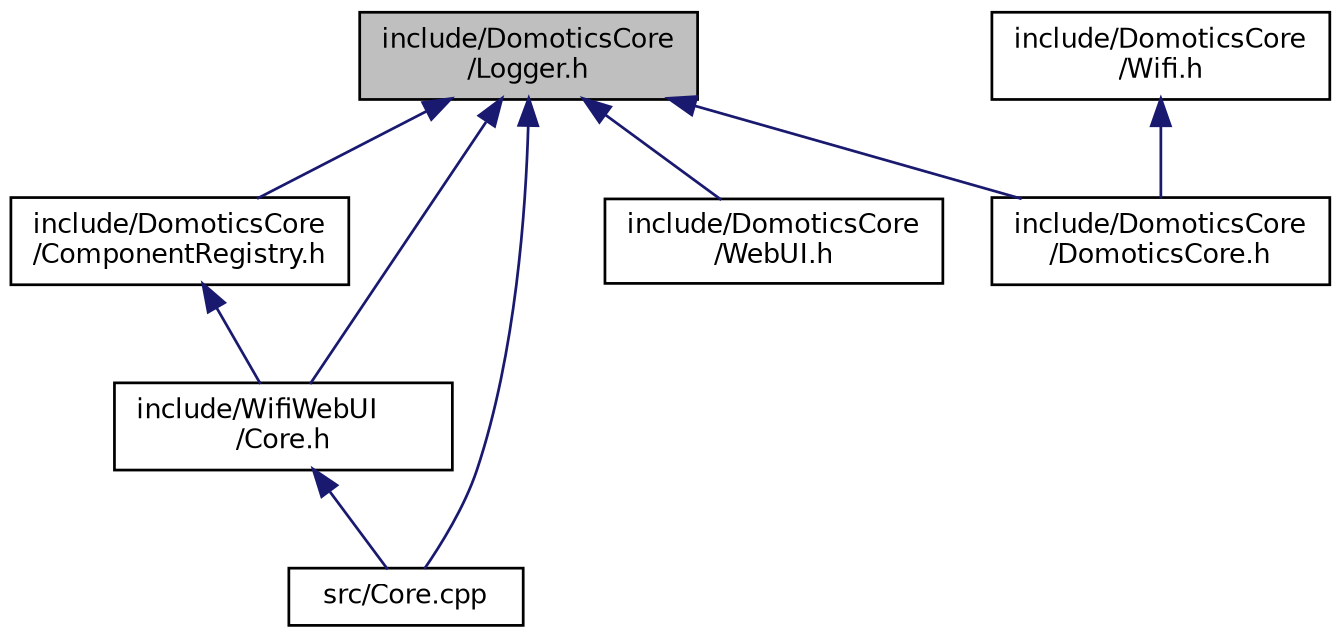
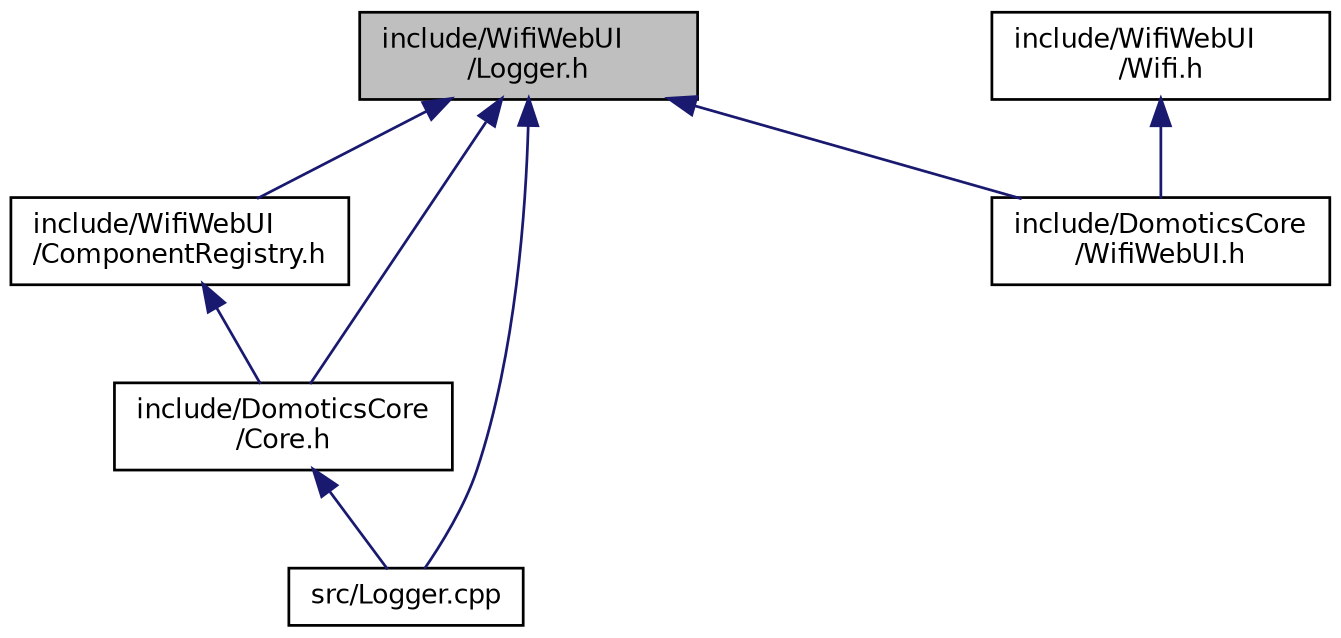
node "include/DomoticsCore /Logger.h": label "include/DomoticsCore /Logger.h" -> "include/WifiWebUI /Logger.h"
node "include/DomoticsCore /Wifi.h": label "include/DomoticsCore /Wifi.h" -> "include/WifiWebUI /Wifi.h"
node "include/DomoticsCore /ComponentRegistry.h": label "include/DomoticsCore /ComponentRegistry.h" -> "include/WifiWebUI /ComponentRegistry.h"
node "include/DomoticsCore /WebUI.h": removed
node "include/DomoticsCore /DomoticsCore.h": label "include/DomoticsCore /DomoticsCore.h" -> "include/DomoticsCore /WifiWebUI.h"
node "include/WifiWebUI /Core.h": label "include/WifiWebUI /Core.h" -> "include/DomoticsCore /Core.h"
node "src/Core.cpp": label "src/Core.cpp" -> "src/Logger.cpp"
